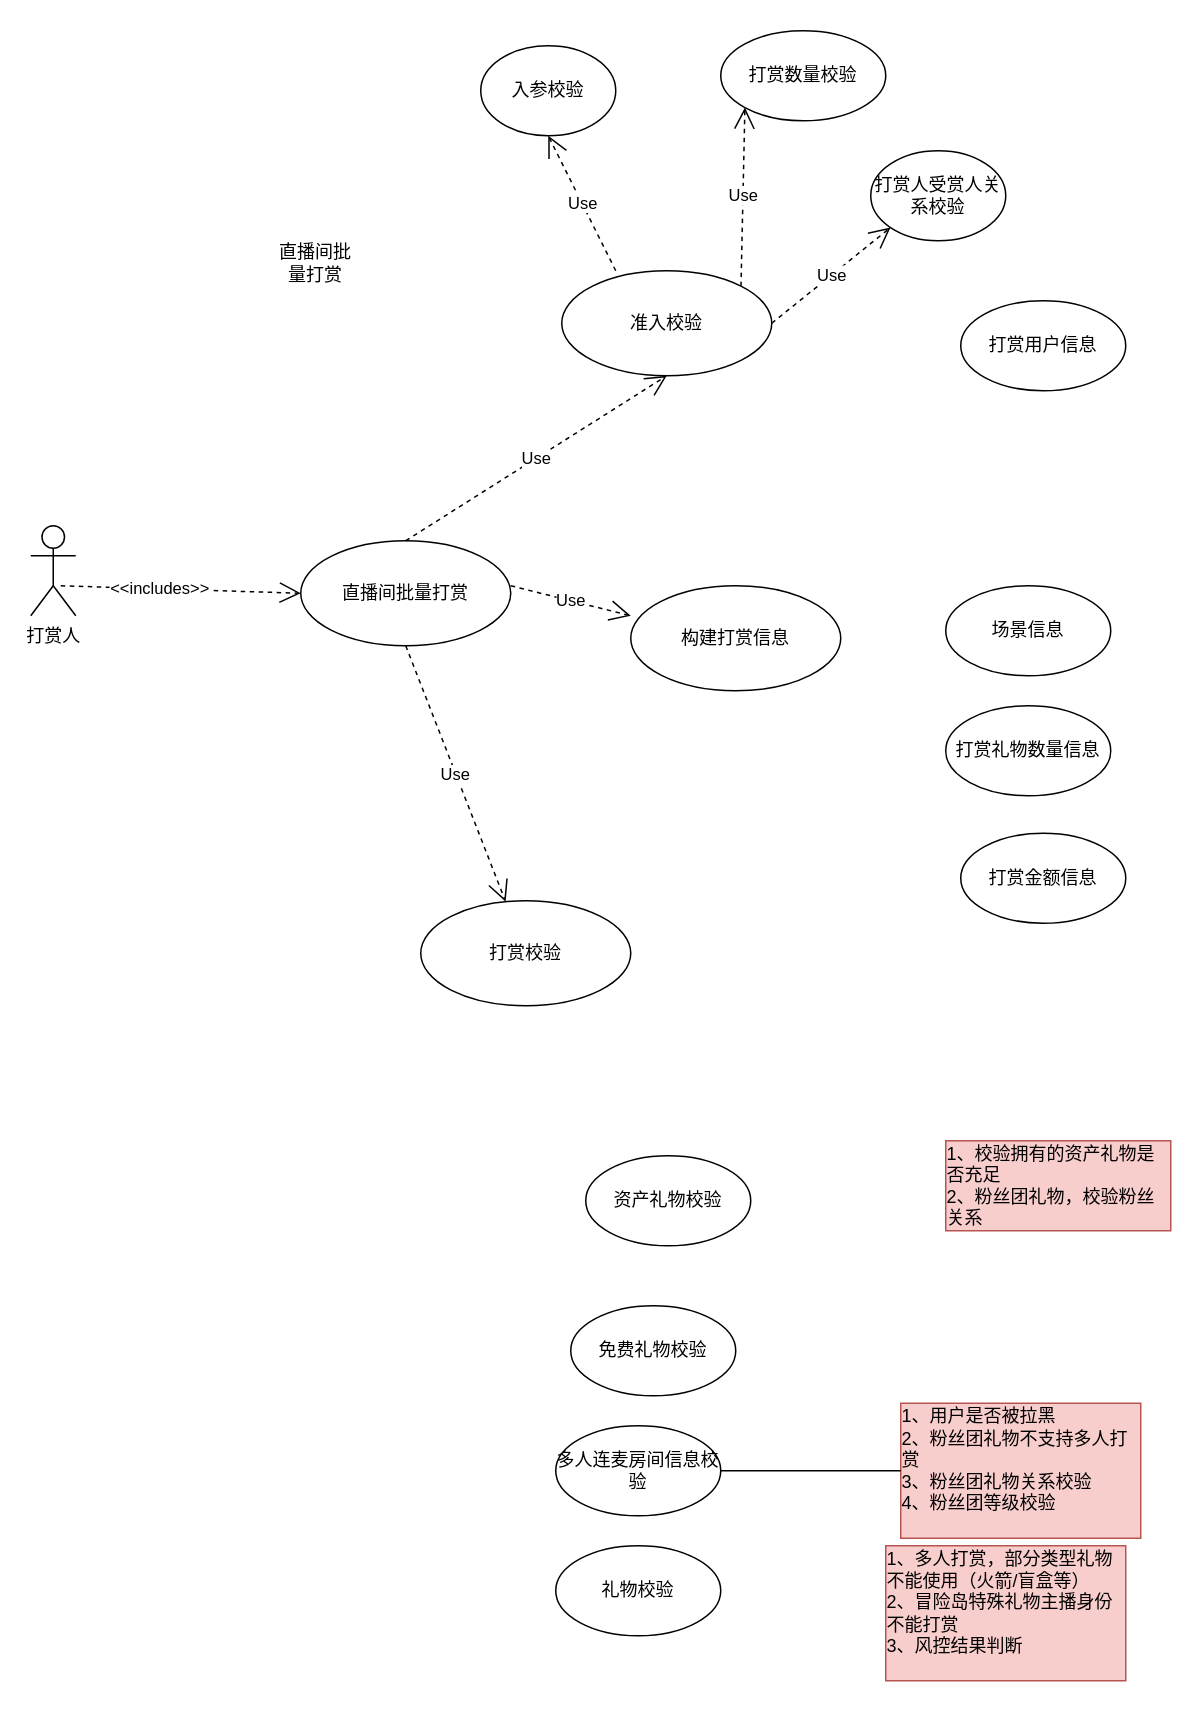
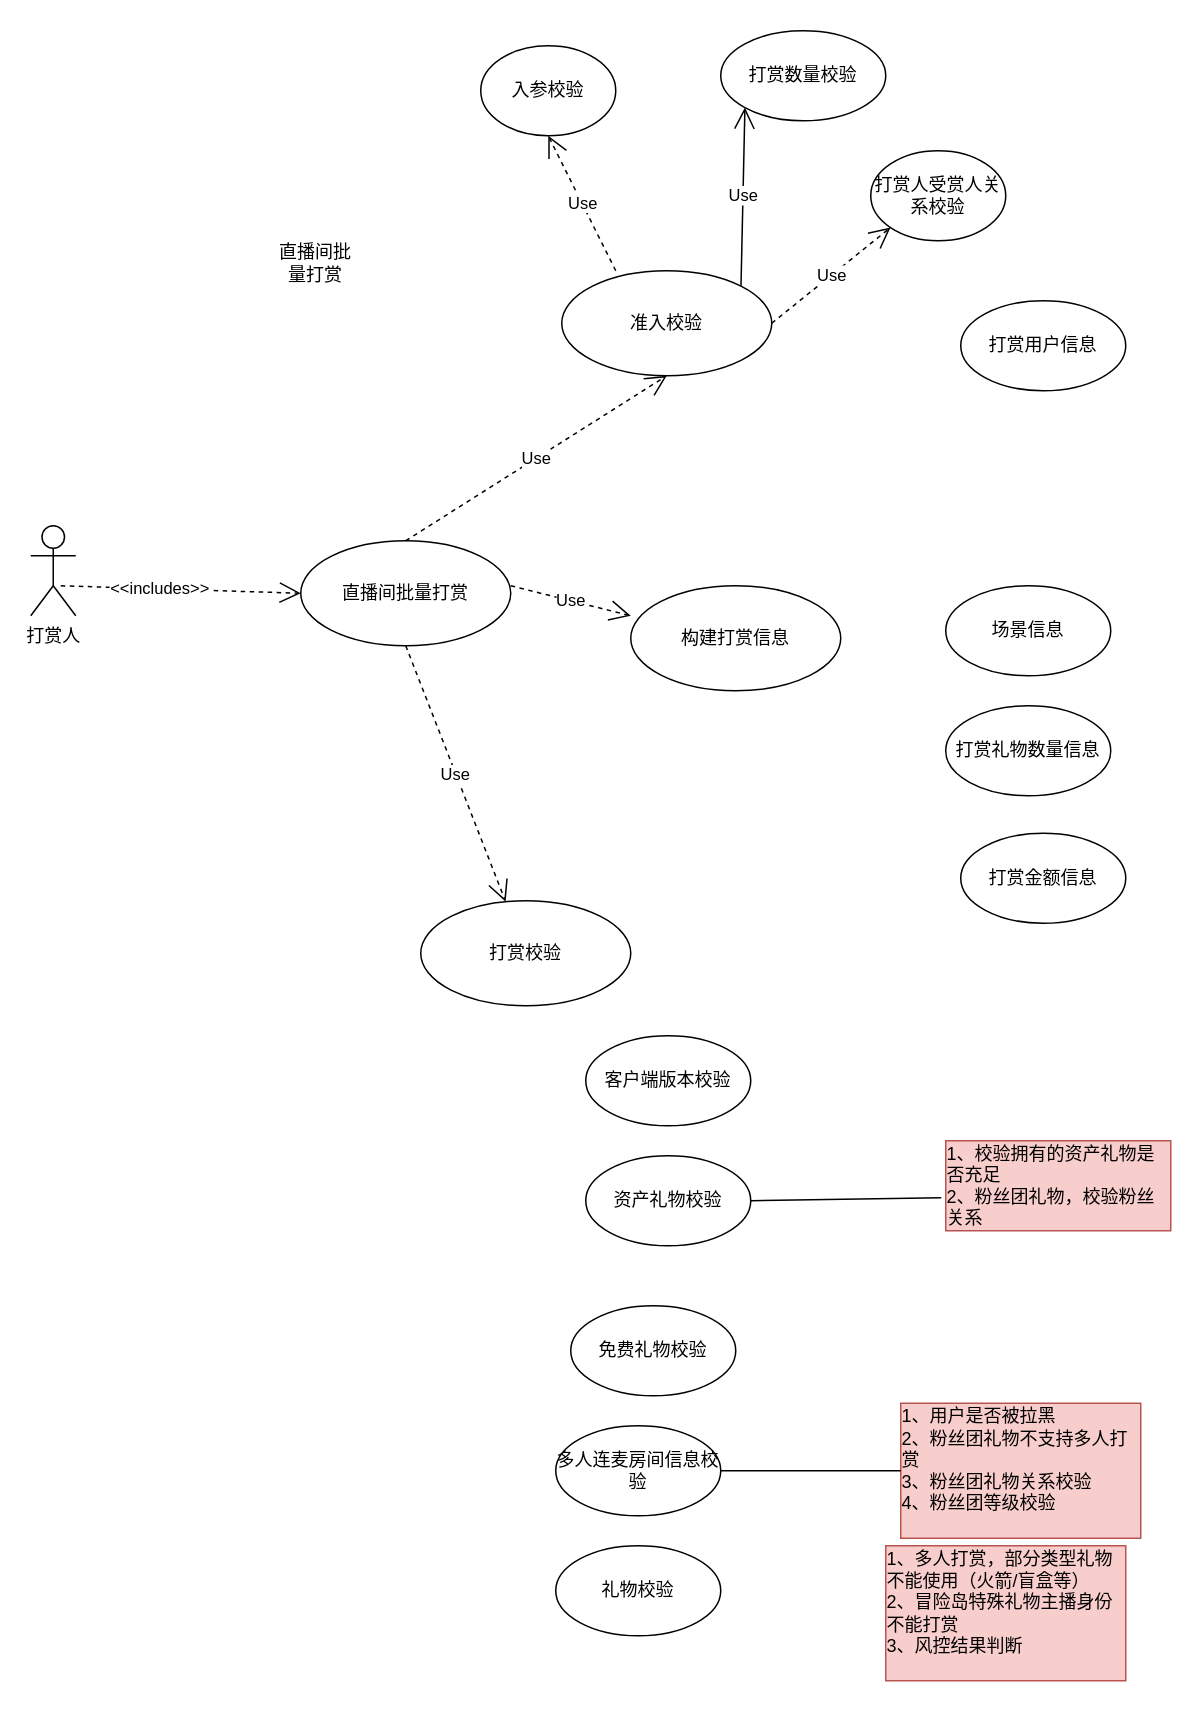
edge "准入校验" -> "打赏数量校验": style dashed -> solid
node "客户端版本校验": added
edge "1、校验拥有的资产礼物是否充足 2、粉丝团礼物，校验粉丝关系" -- "资产礼物校验": added
